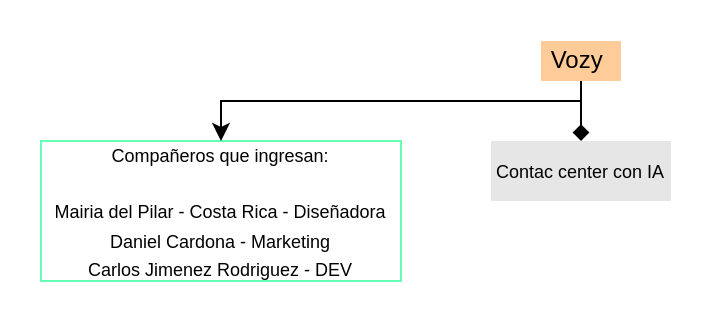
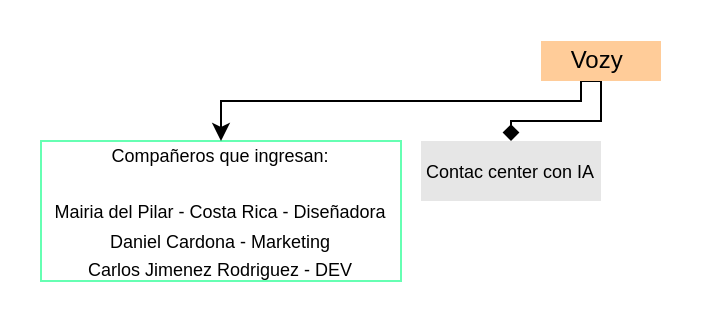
node "Vozy": size 80x40 -> 120x40
node "Contac center con IA": moved (581, 171) -> (511, 171)
